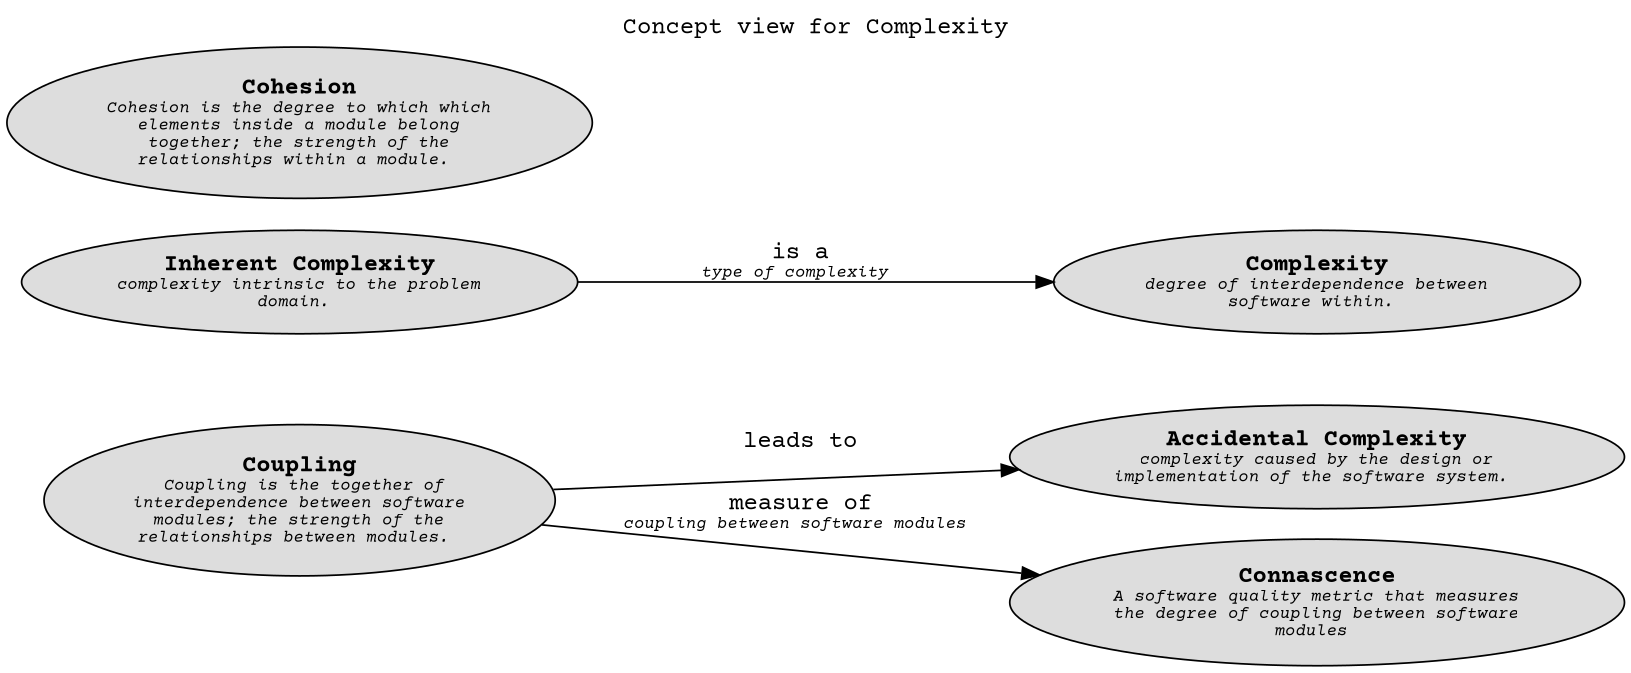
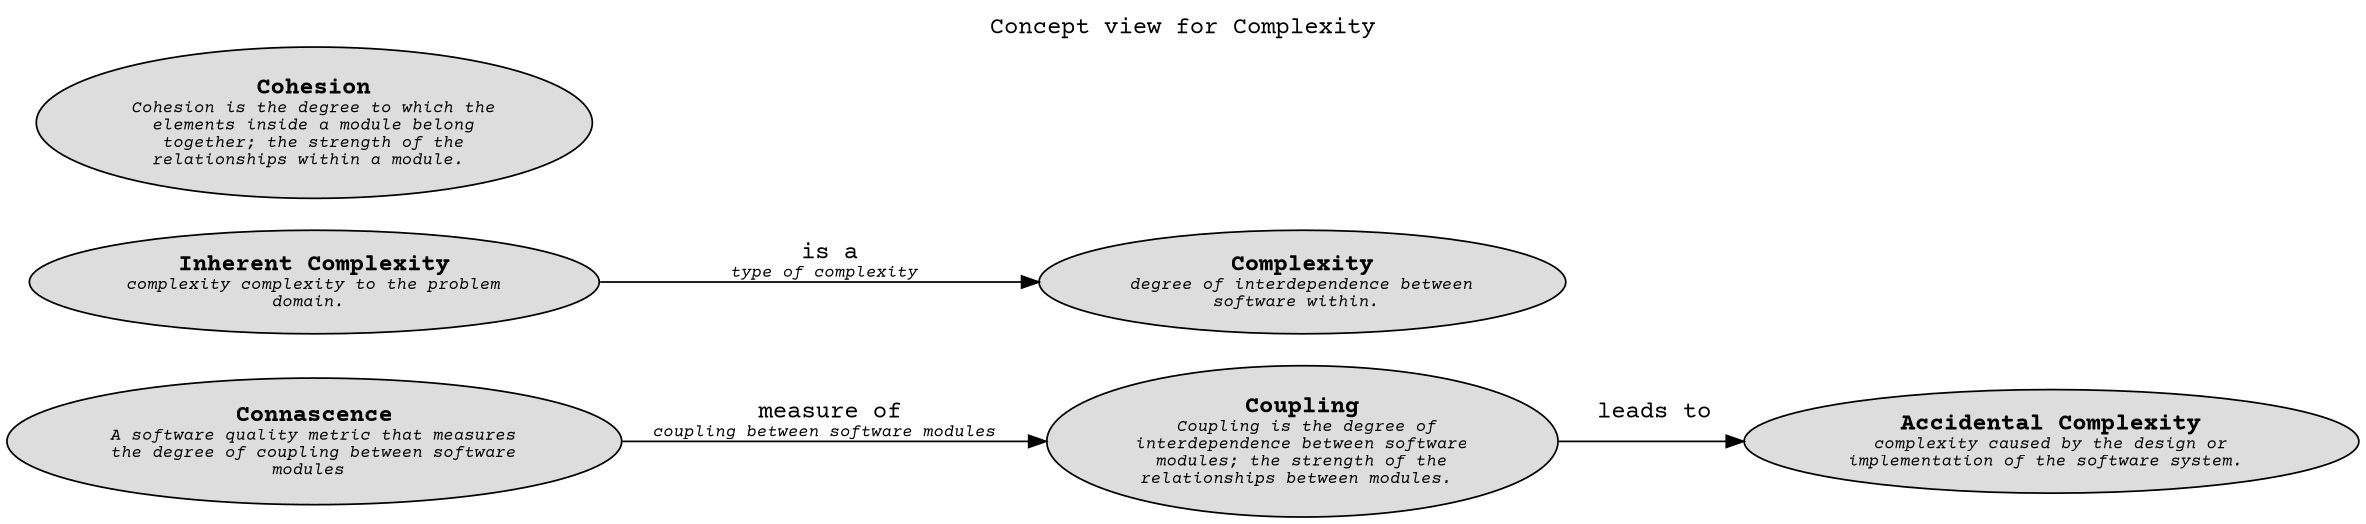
node "Cohesion": text "Cohesion is the degree to which which" -> "Cohesion is the degree to which the"
node "Inherent Complexity": text "complexity intrinsic to the problem" -> "complexity complexity to the problem"
node "Coupling": text "Coupling is the together of" -> "Coupling is the degree of"
edge "Coupling" -> "Connascence": reversed
